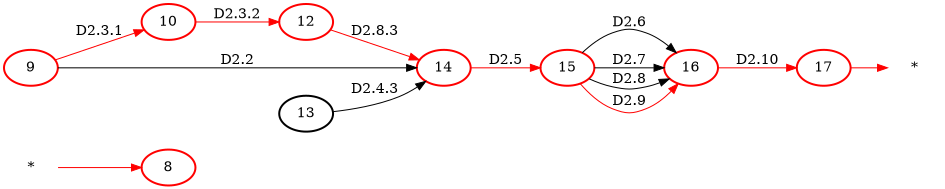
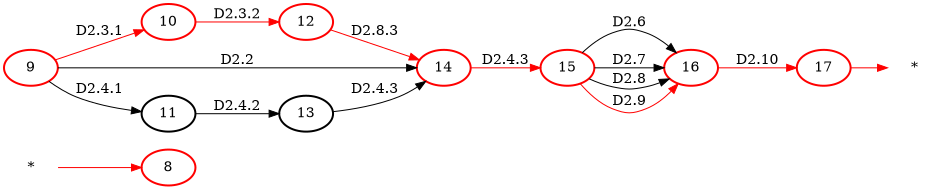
edge "14" -> "15": label "D2.5" -> "D2.4.3"
node "11": added
